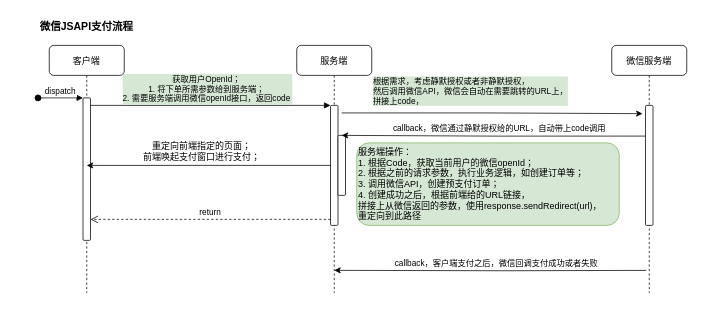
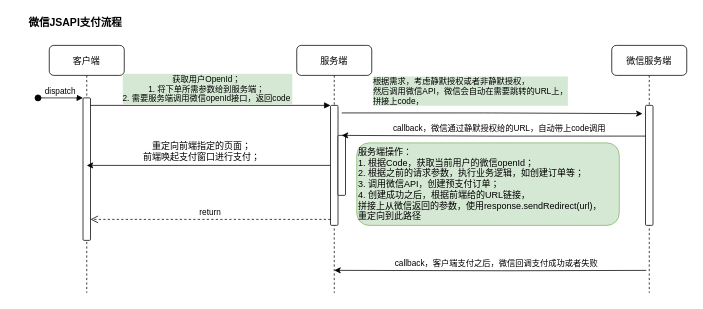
node "微信JSAPI支付流程": moved (87, 27) -> (75, 23)
